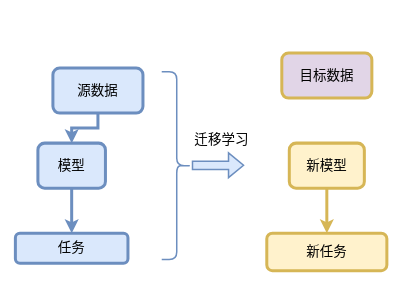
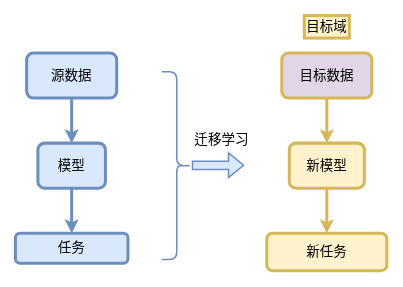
node "目标域": added
node "源数据": moved (98, 90) -> (72, 75)
edge "目标数据" -> "新模型": added
